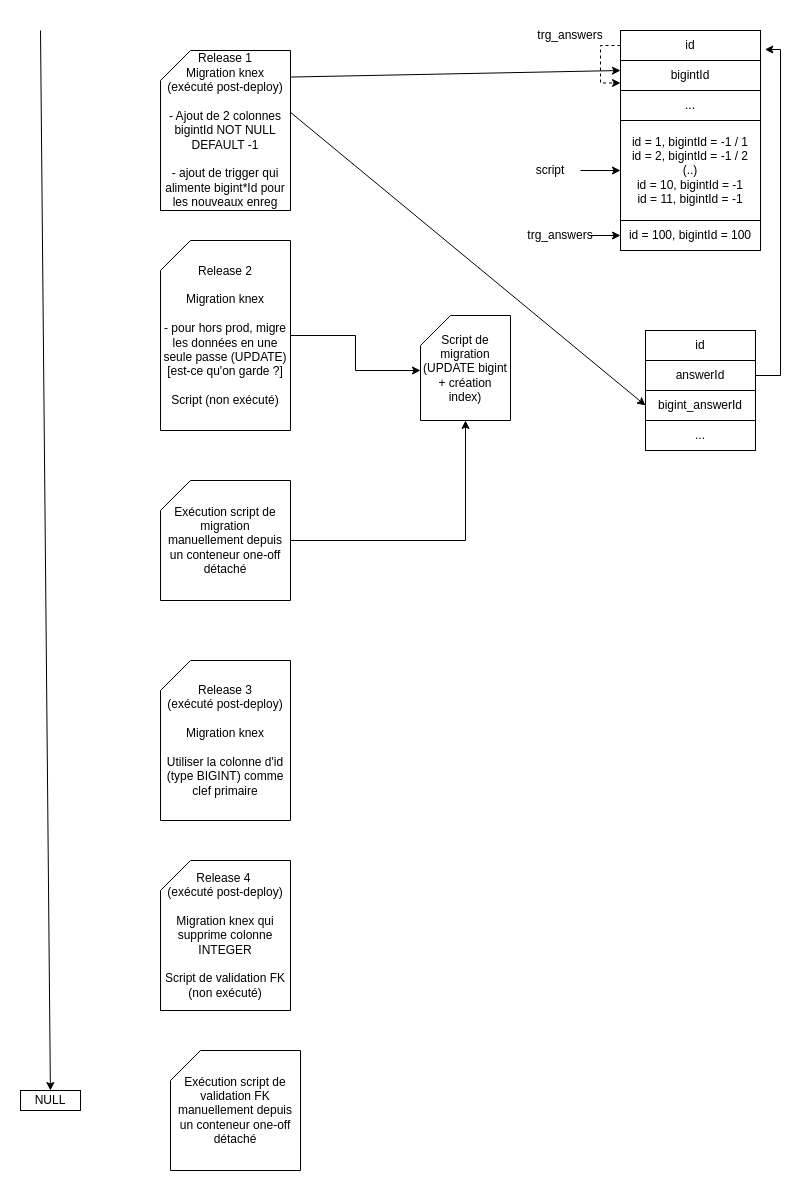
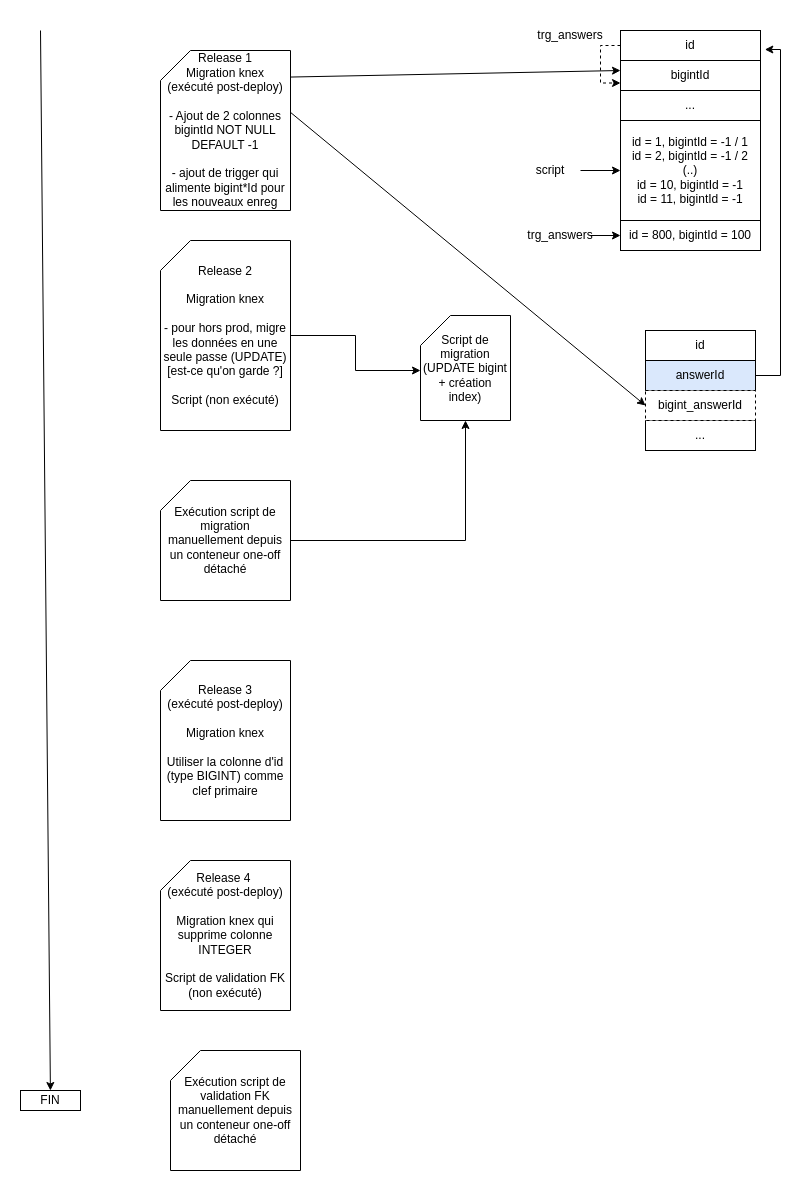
node "id = 100, bigintId = 100": label "id = 100, bigintId = 100" -> "id = 800, bigintId = 100"
node "answerId": fillcolor #ffffff -> #dae8fc
node "bigint_answerId": style solid -> dashed
node "NULL": label "NULL" -> "FIN"
